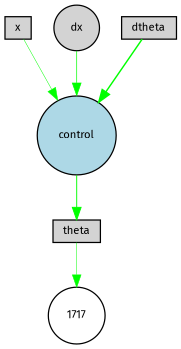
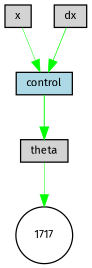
node "dx": shape circle -> box
node "dtheta": removed
node "control": shape circle -> box
